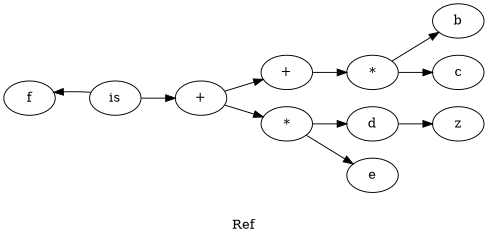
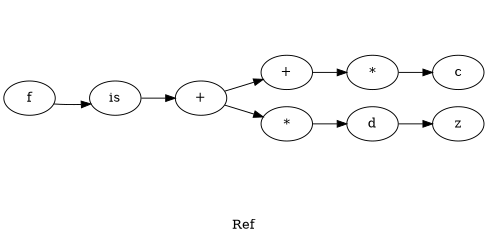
node "b": removed
edge "is" -> "f": reversed
node "e": removed
